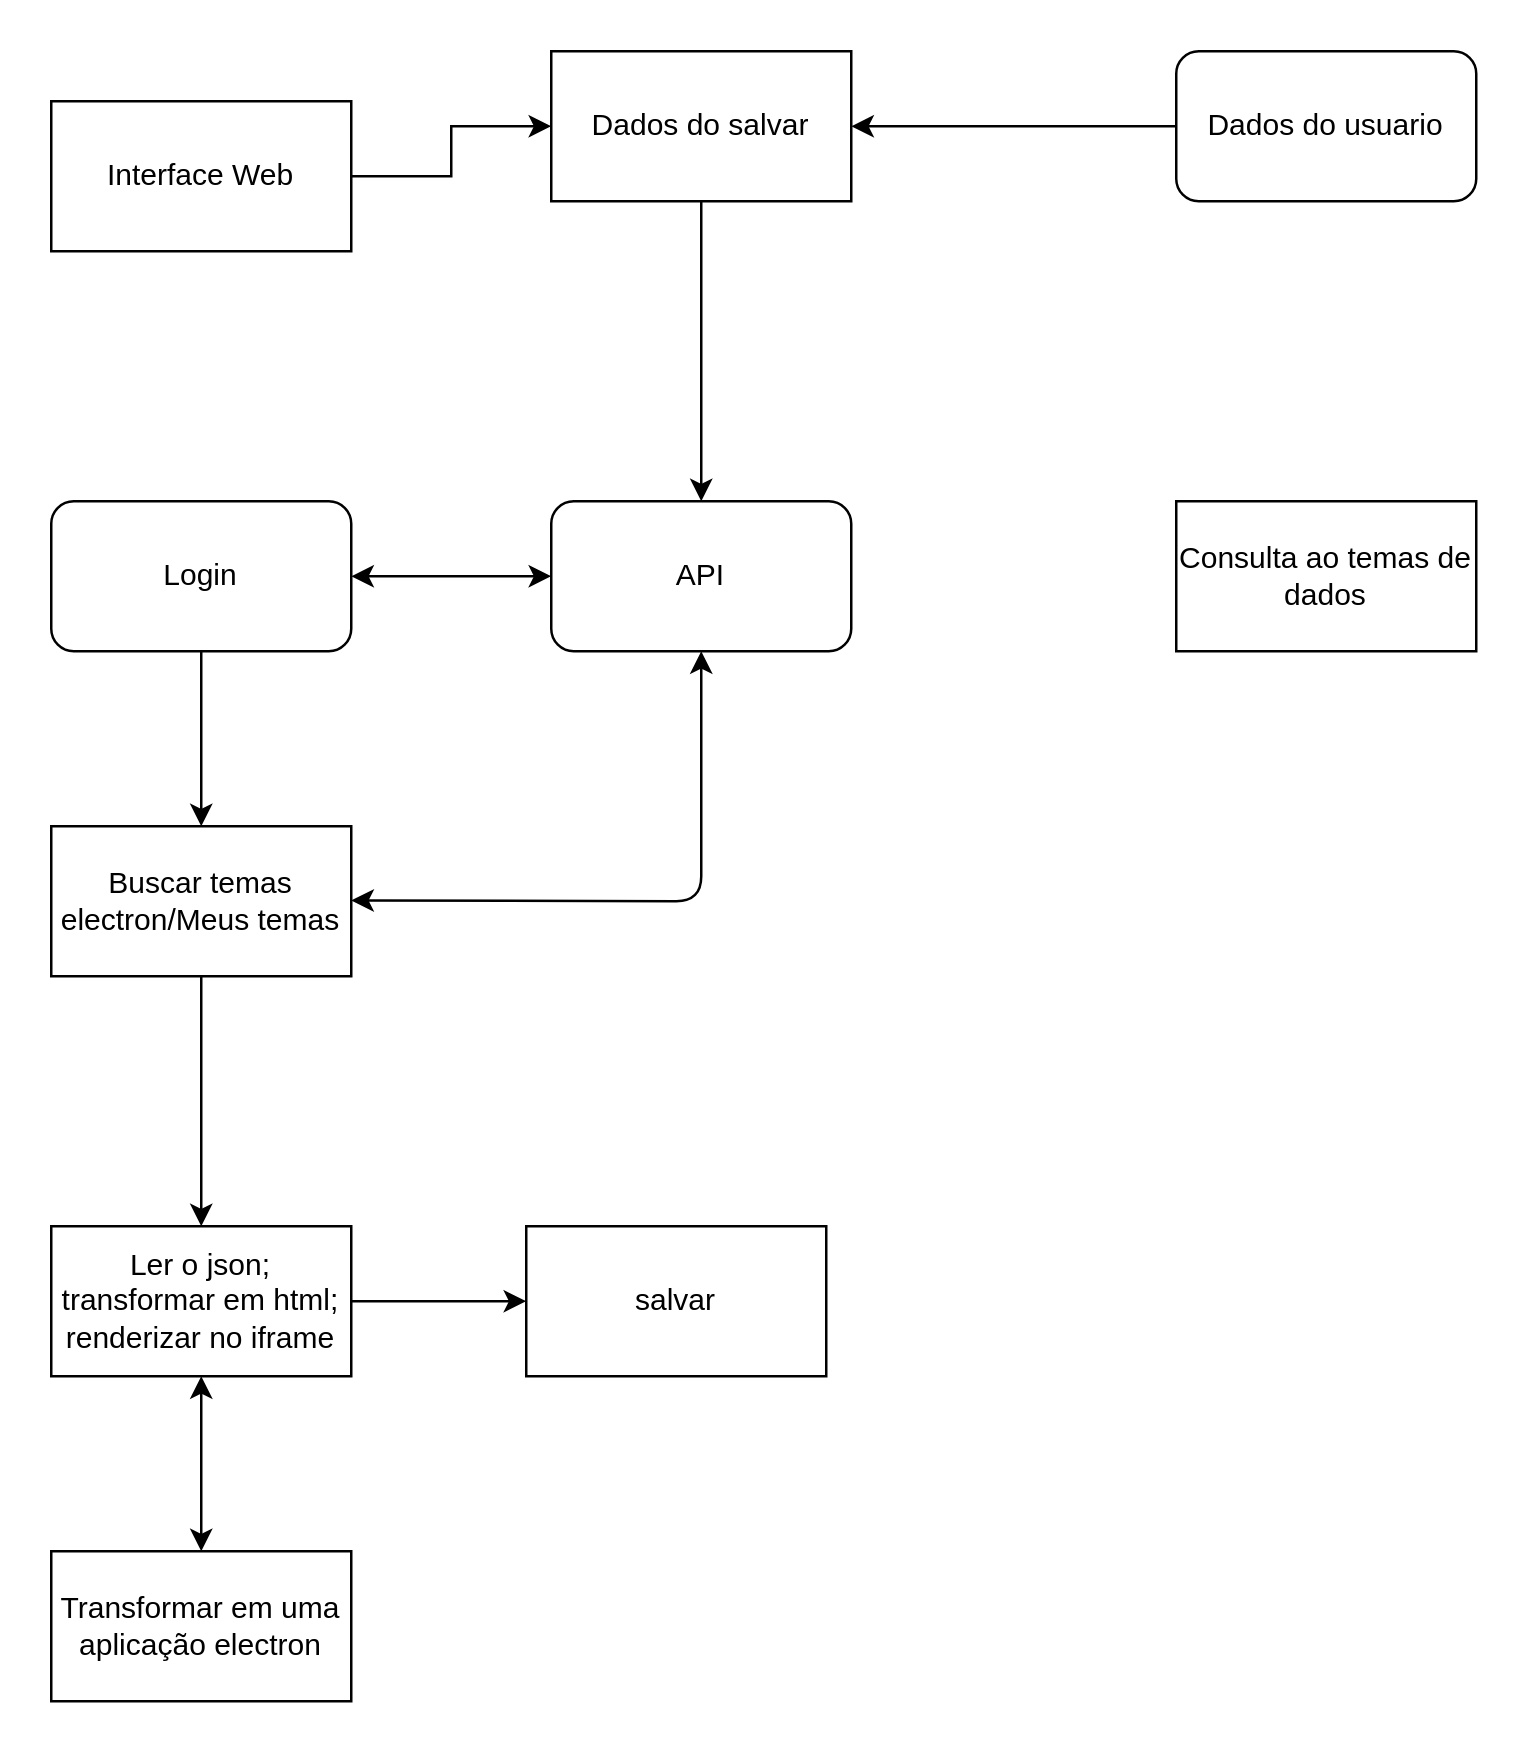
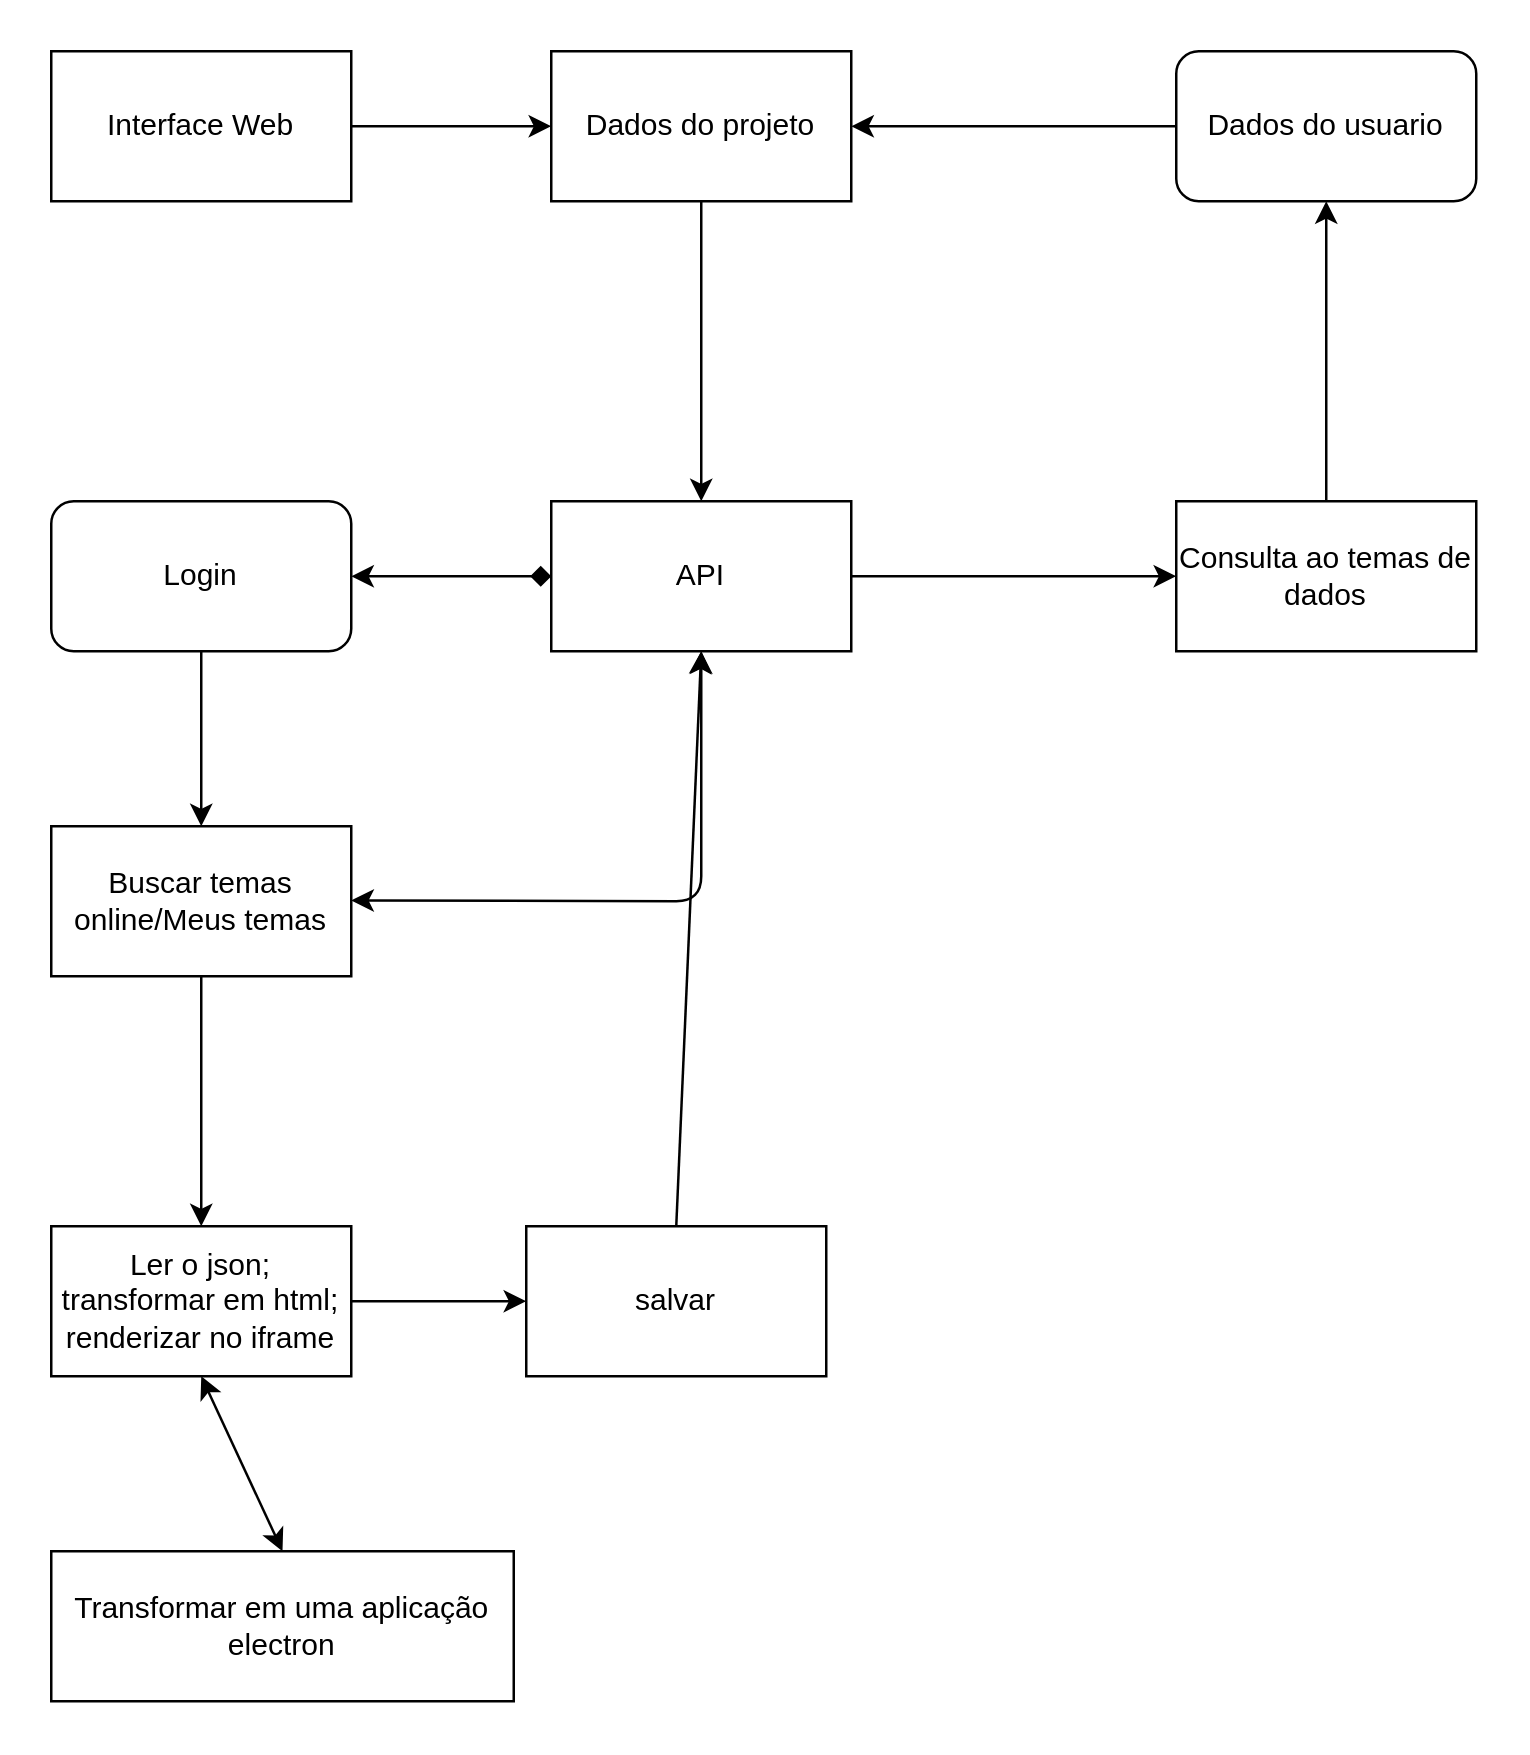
node "Dados do salvar": label "Dados do salvar" -> "Dados do projeto"
node "Interface Web": moved (201, 176) -> (201, 126)
edge "Consulta ao temas de dados" -> "Dados do usuario": added
edge "Login" -- "API": arrowhead classic -> diamond
node "API": shape rounded rectangle -> rectangle
edge "API" -> "Consulta ao temas de dados": added
node "Buscar temas electron/Meus temas": label "Buscar temas electron/Meus temas" -> "Buscar temas online/Meus temas"
edge "salvar" -> "API": added
node "Transformar em uma aplicação electron": size 300x150 -> 463x150
